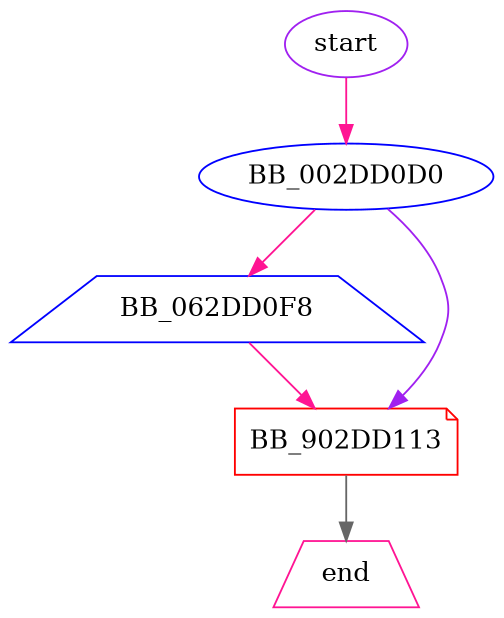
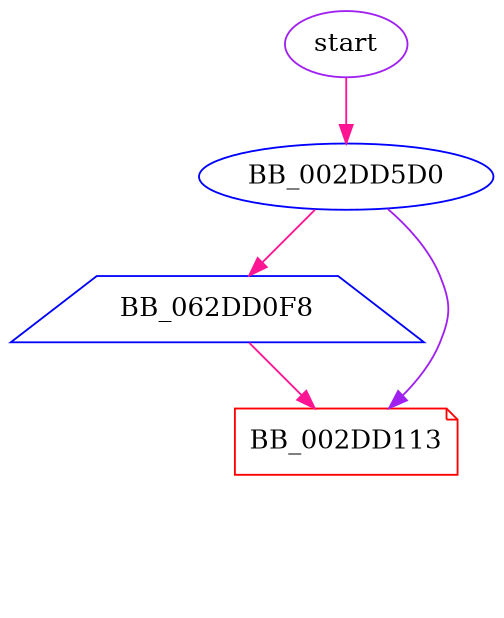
node "BB_002DD0D0": label "BB_002DD0D0" -> "BB_002DD5D0"
node "BB_902DD113": label "BB_902DD113" -> "BB_002DD113"
node "end": removed
